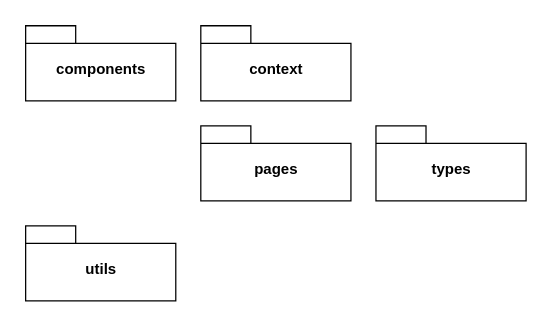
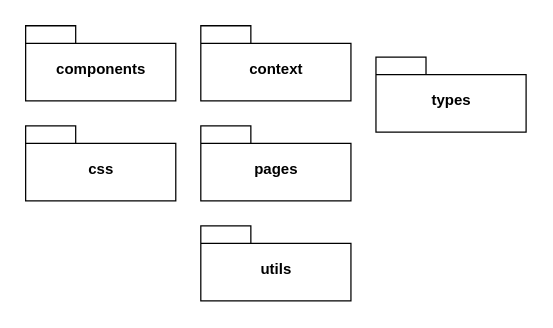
node "css": added
node "types": moved (451, 163) -> (451, 94)
node "utils": moved (101, 263) -> (276, 263)
